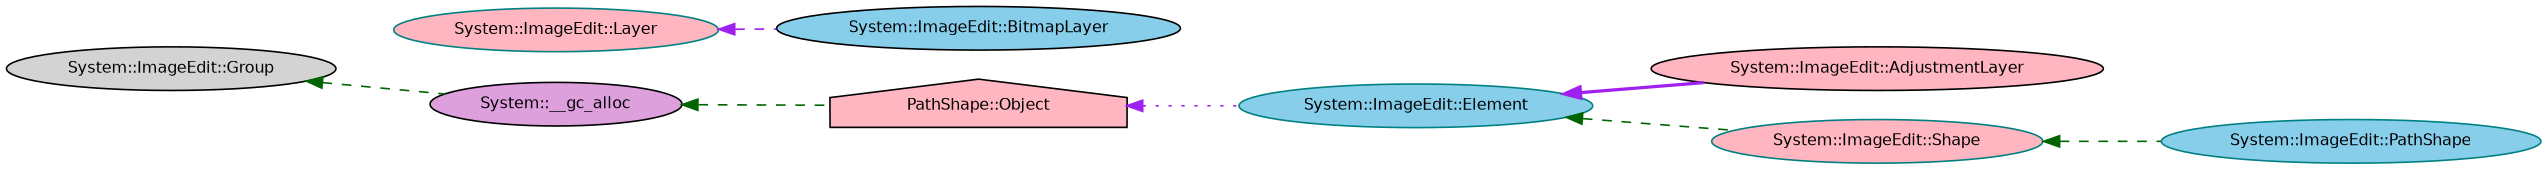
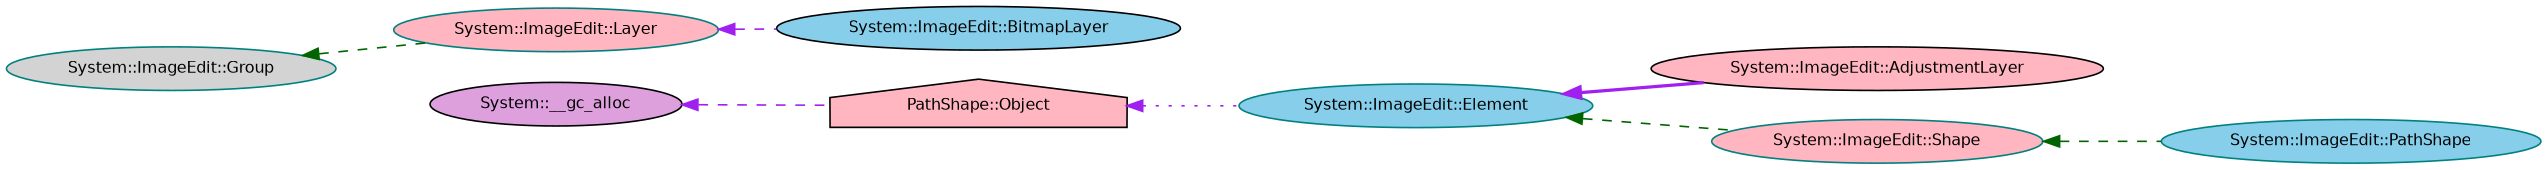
node "System::ImageEdit::Group": color black -> teal
edge "System::__gc_alloc" -> "System::ImageEdit::Group": now "System::ImageEdit::Layer" -> "System::ImageEdit::Group"
edge "PathShape::Object" -> "System::__gc_alloc": color darkgreen -> purple
